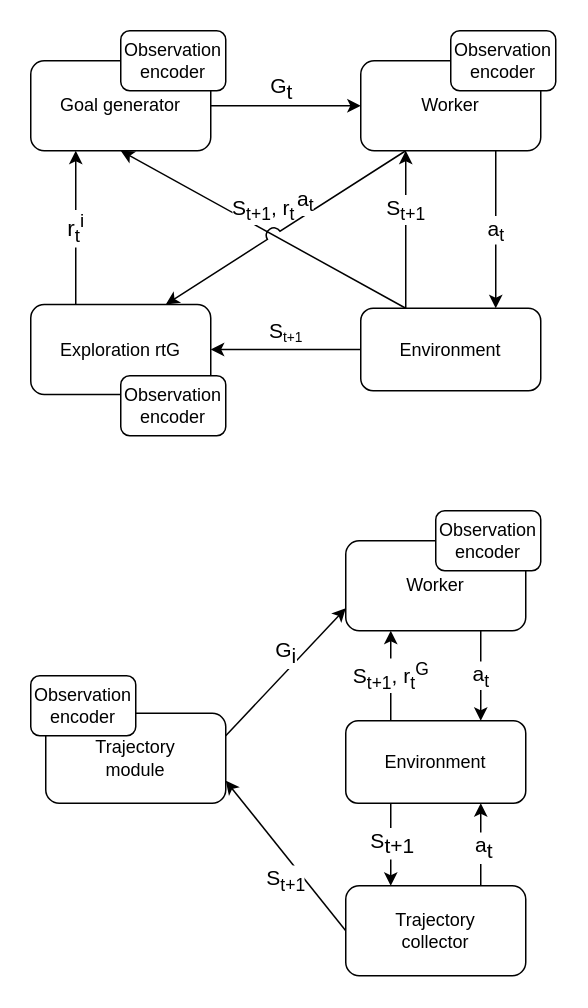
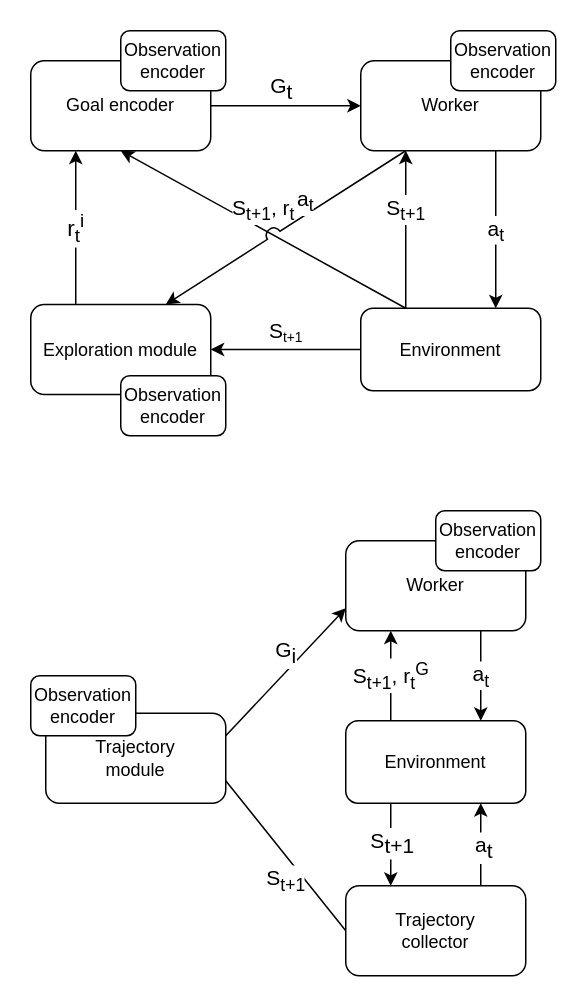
node "Goal generator": label "Goal generator" -> "Goal encoder"
node "Exploration rtG": label "Exploration rtG" -> "Exploration module"
edge "Trajectory collector" -> "Trajectory module": arrowhead classic -> none
